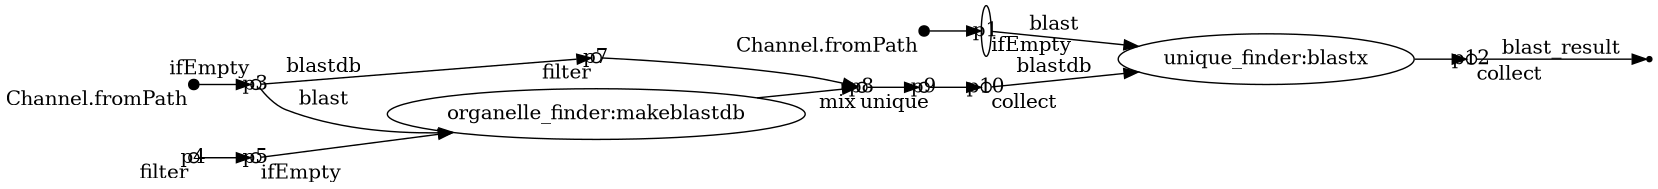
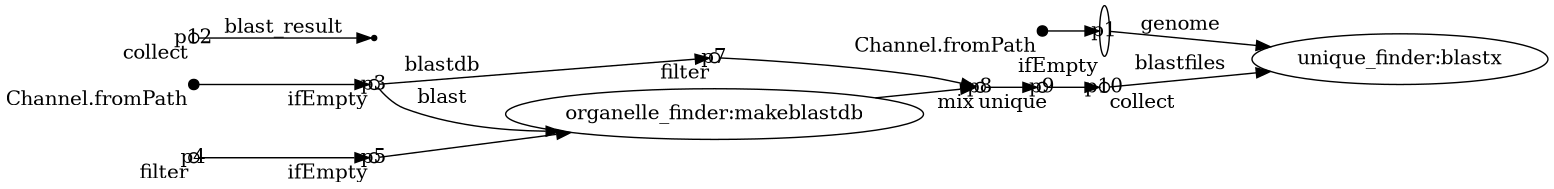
edge "p1 ifEmpty" -> "unique_finder:blastx": label "blast" -> "genome"
edge "unique_finder:blastx" -> "p12 collect": removed
edge "p10 collect" -> "unique_finder:blastx": label "blastdb" -> "blastfiles"
